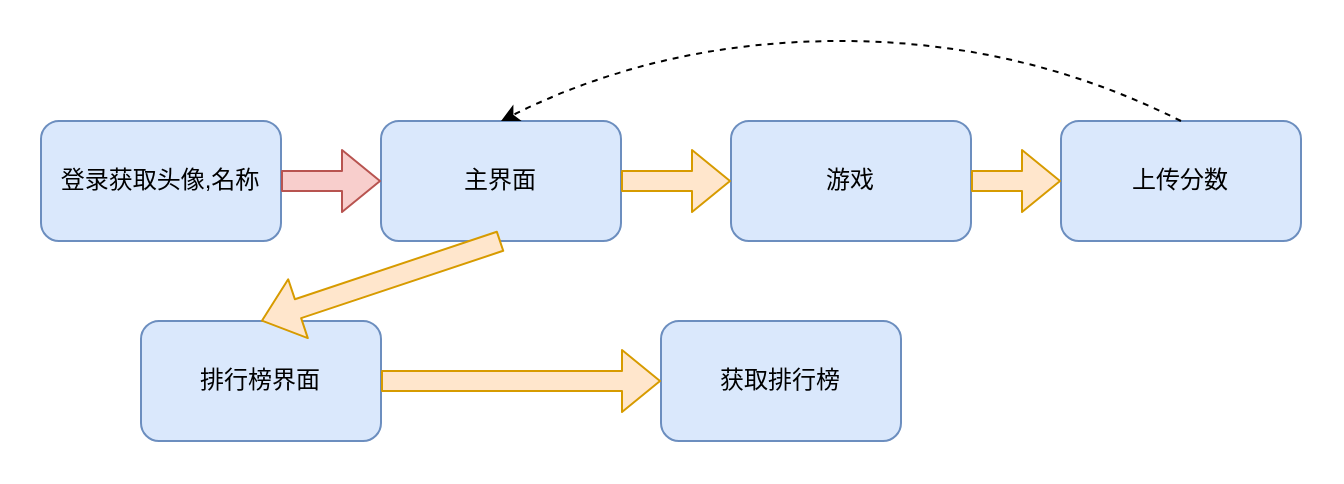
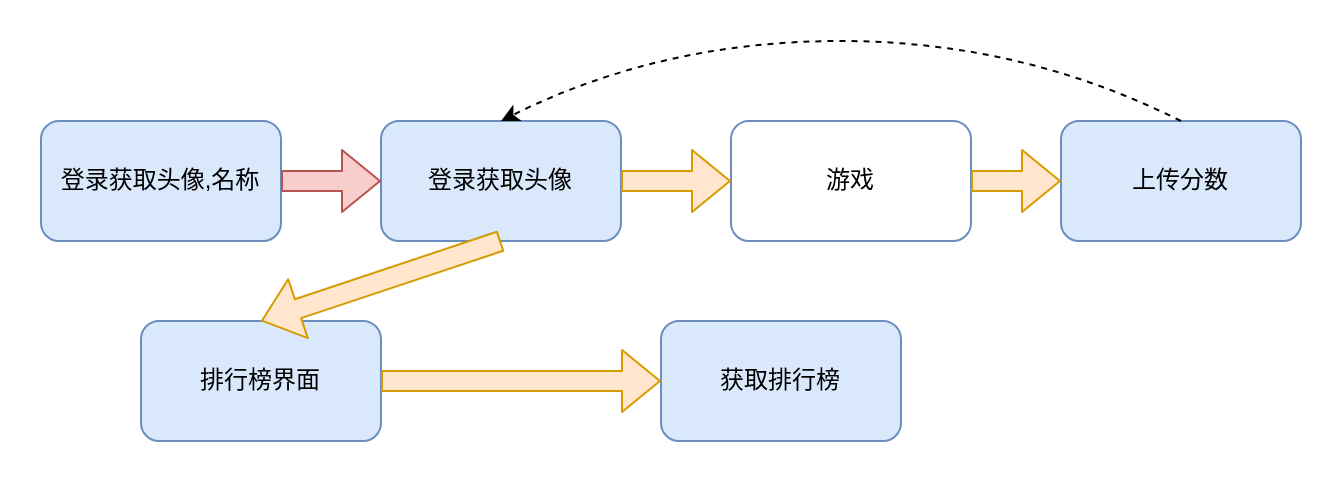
node "主界面": label "主界面" -> "登录获取头像"
node "游戏": fillcolor #dae8fc -> #ffffff
